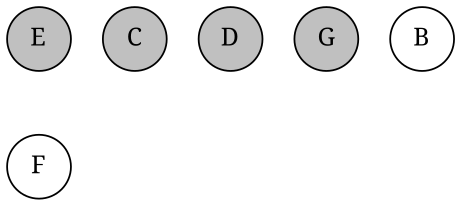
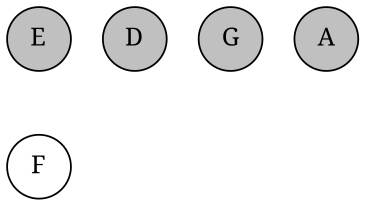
node "C": removed
node "A": added
node "B": removed
